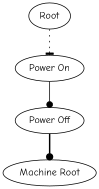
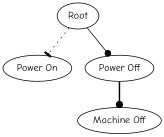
edge "Power On" -> "Power Off": now "Root" -> "Power Off"
node "Machine Root": label "Machine Root" -> "Machine Off"
